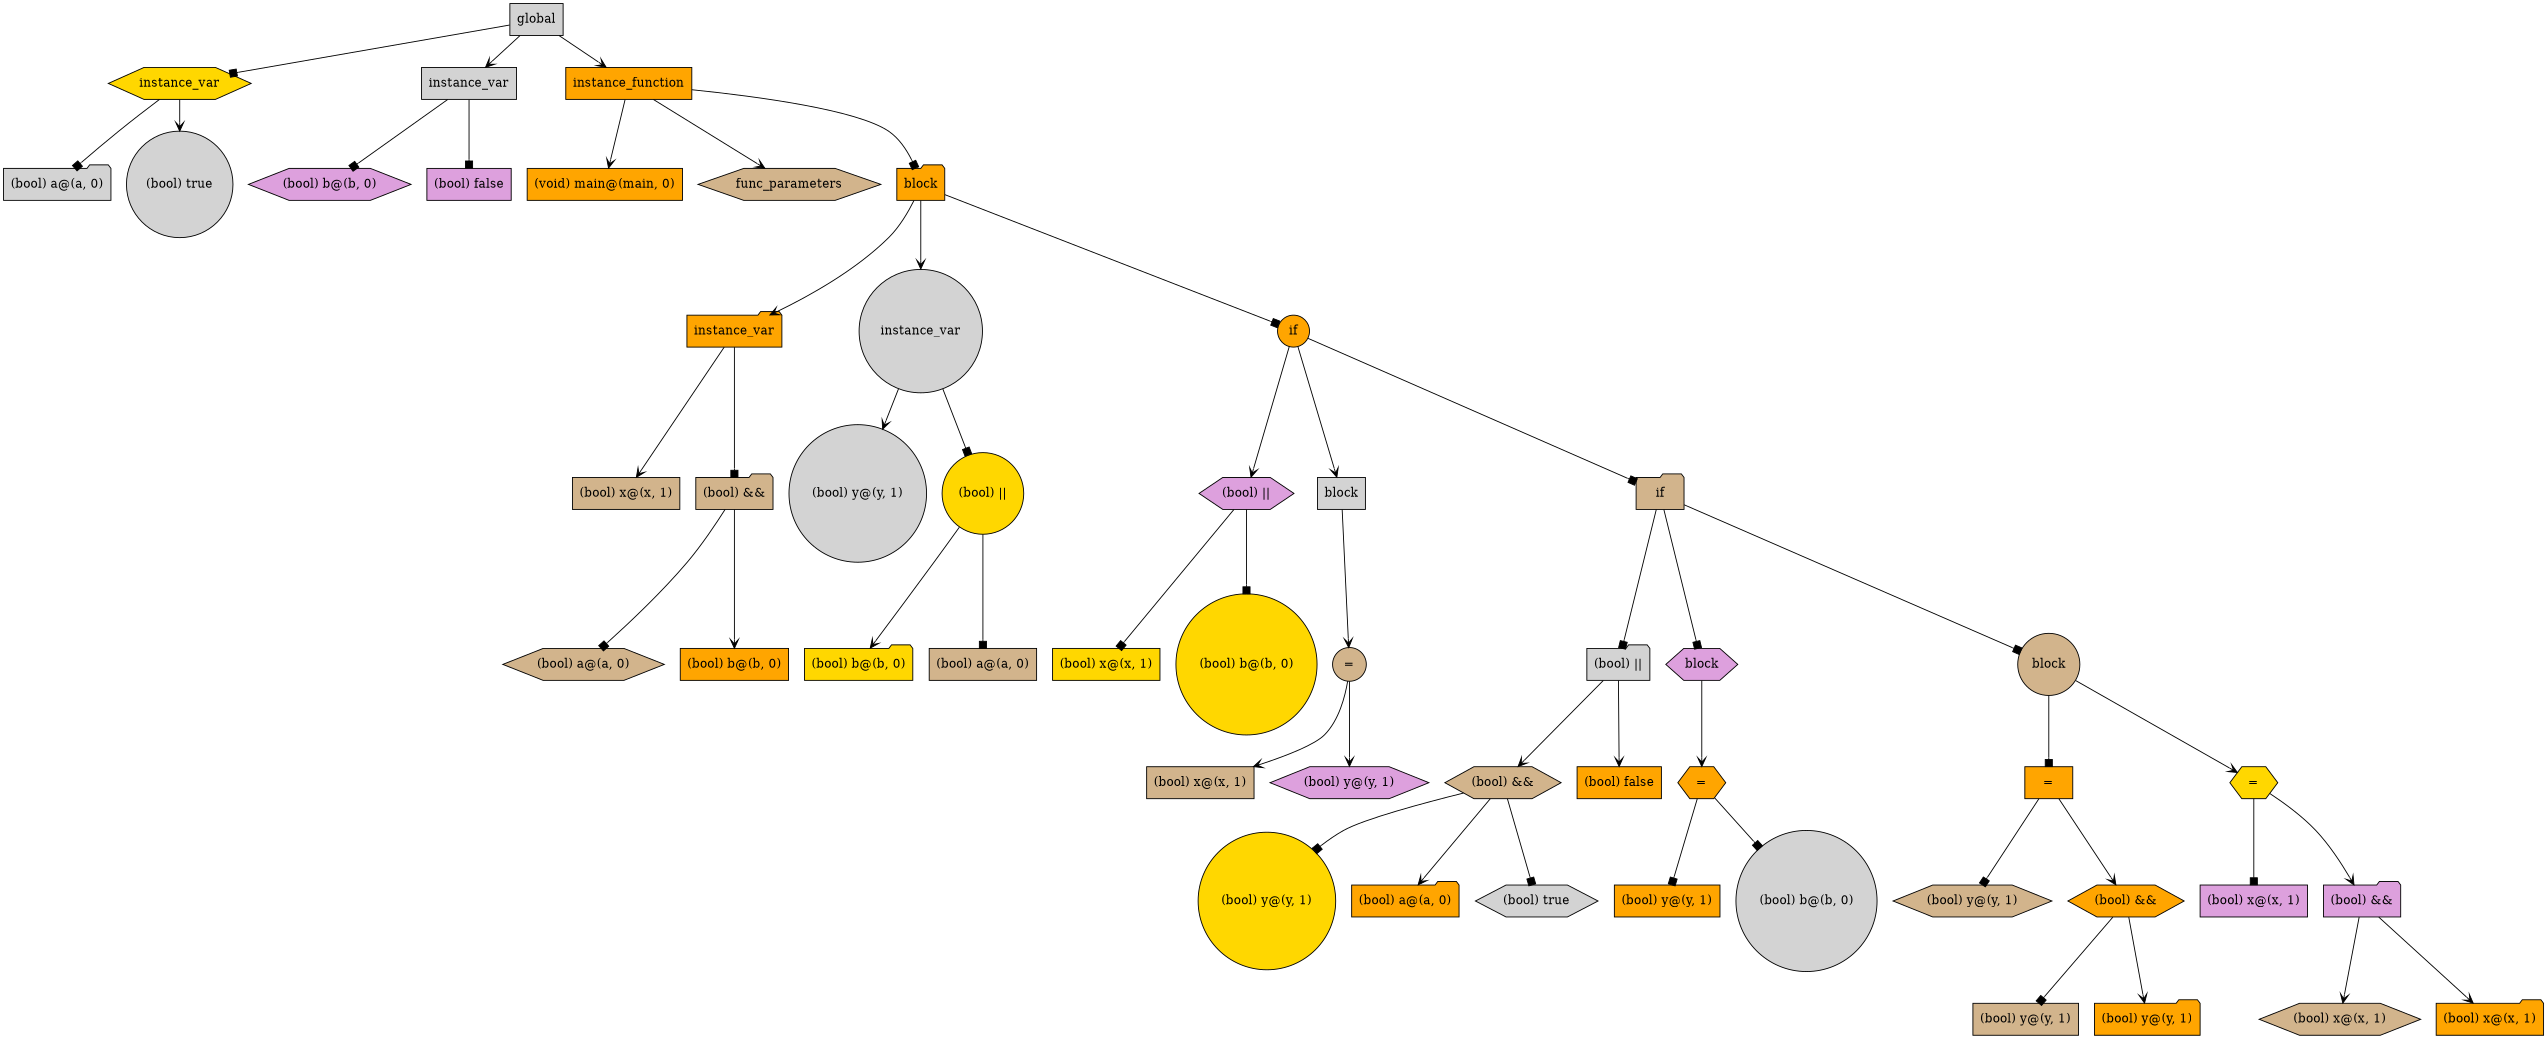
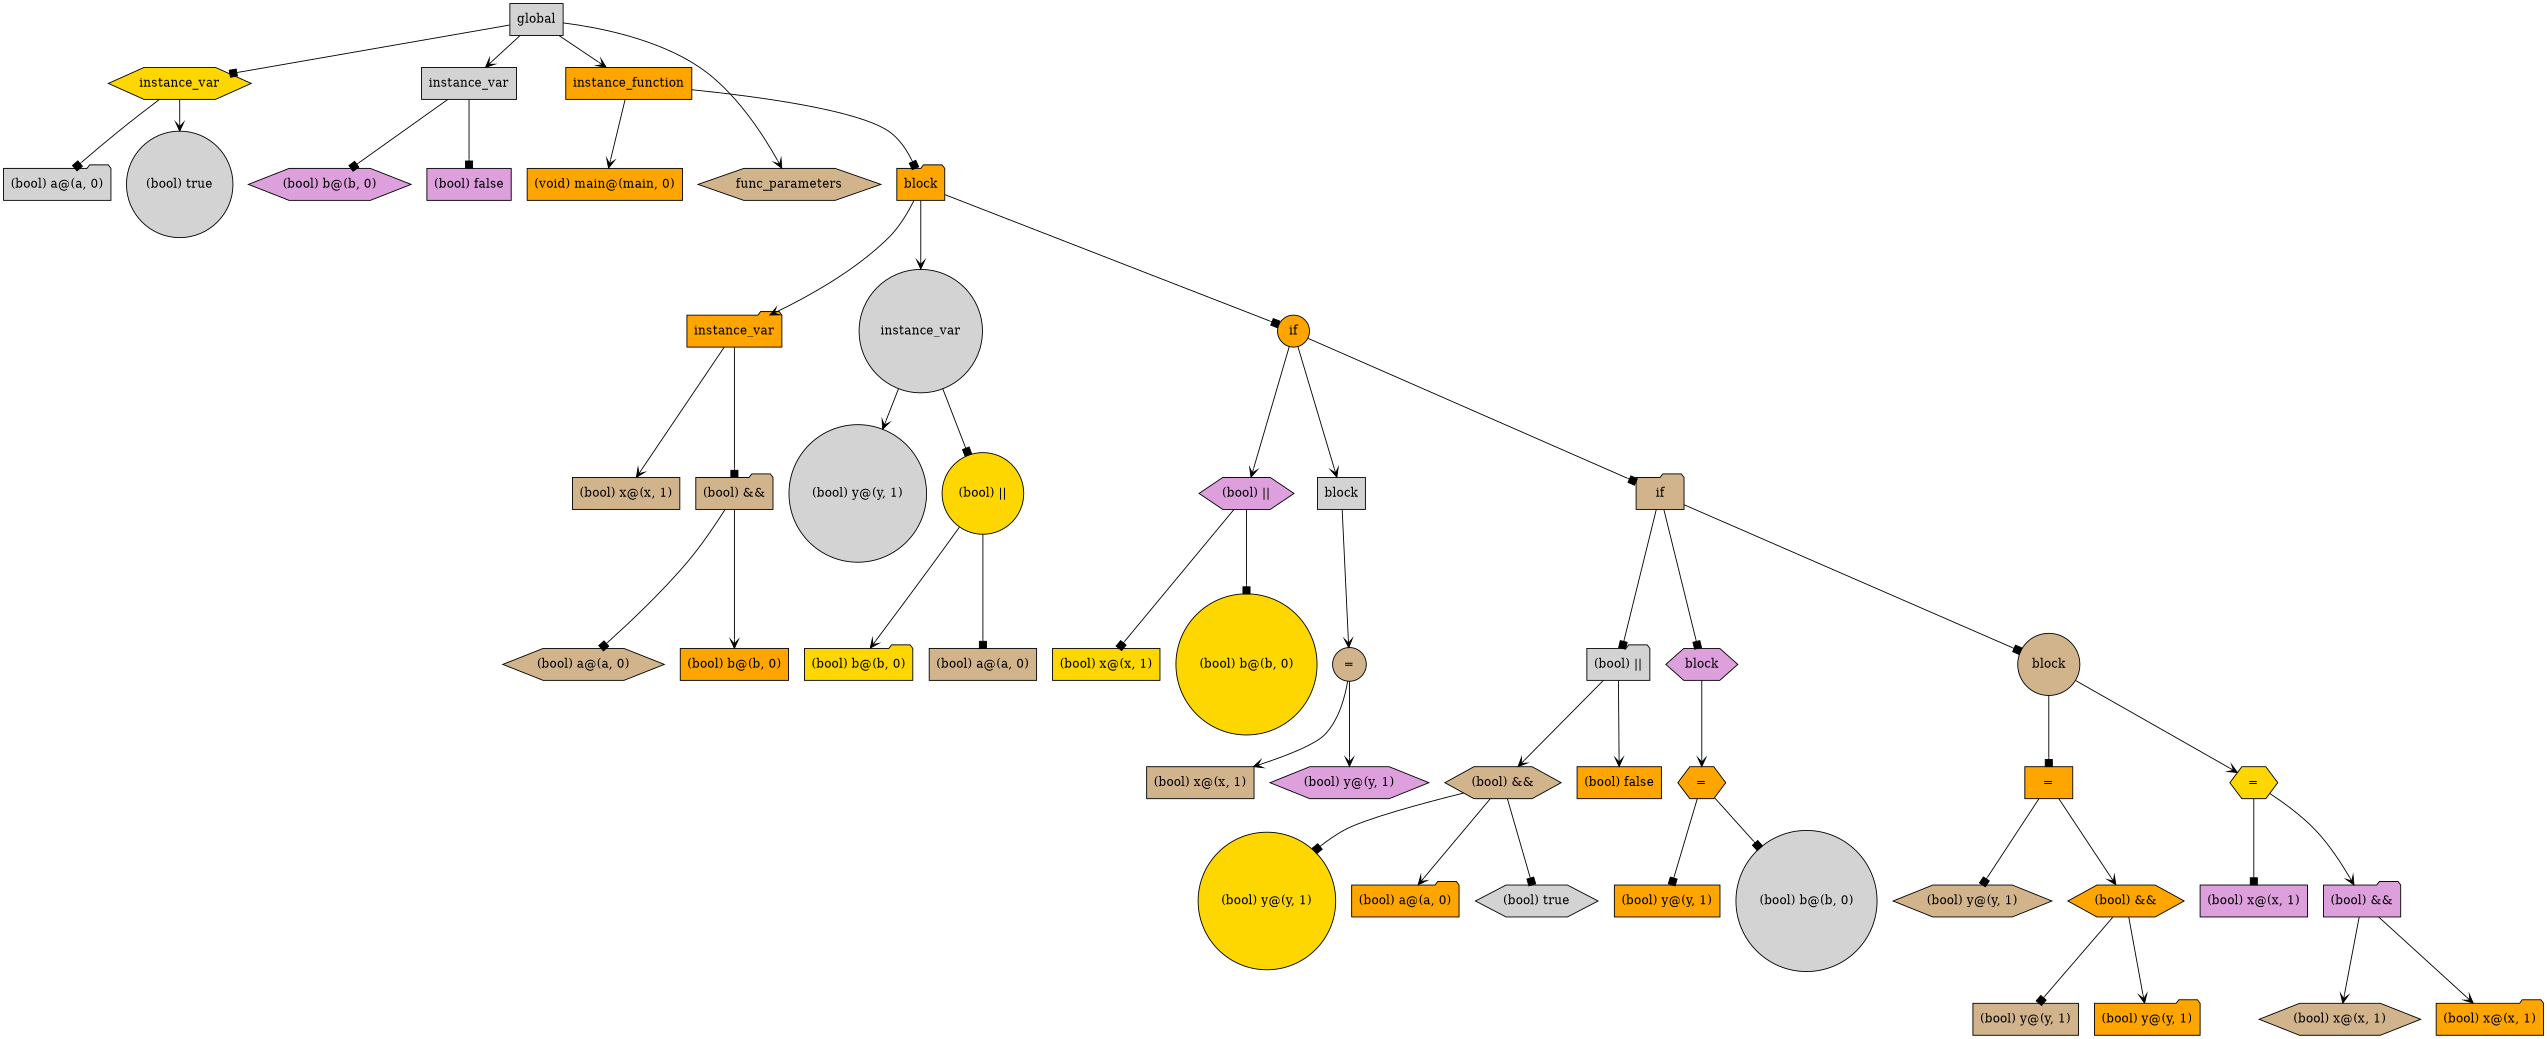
edge "instance_function" -> "func_parameters": now "global" -> "func_parameters"
